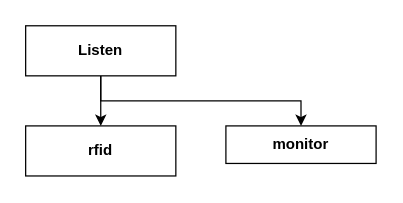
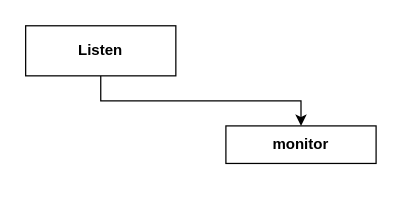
edge "Listen" -> "rfid": removed
node "rfid": removed
